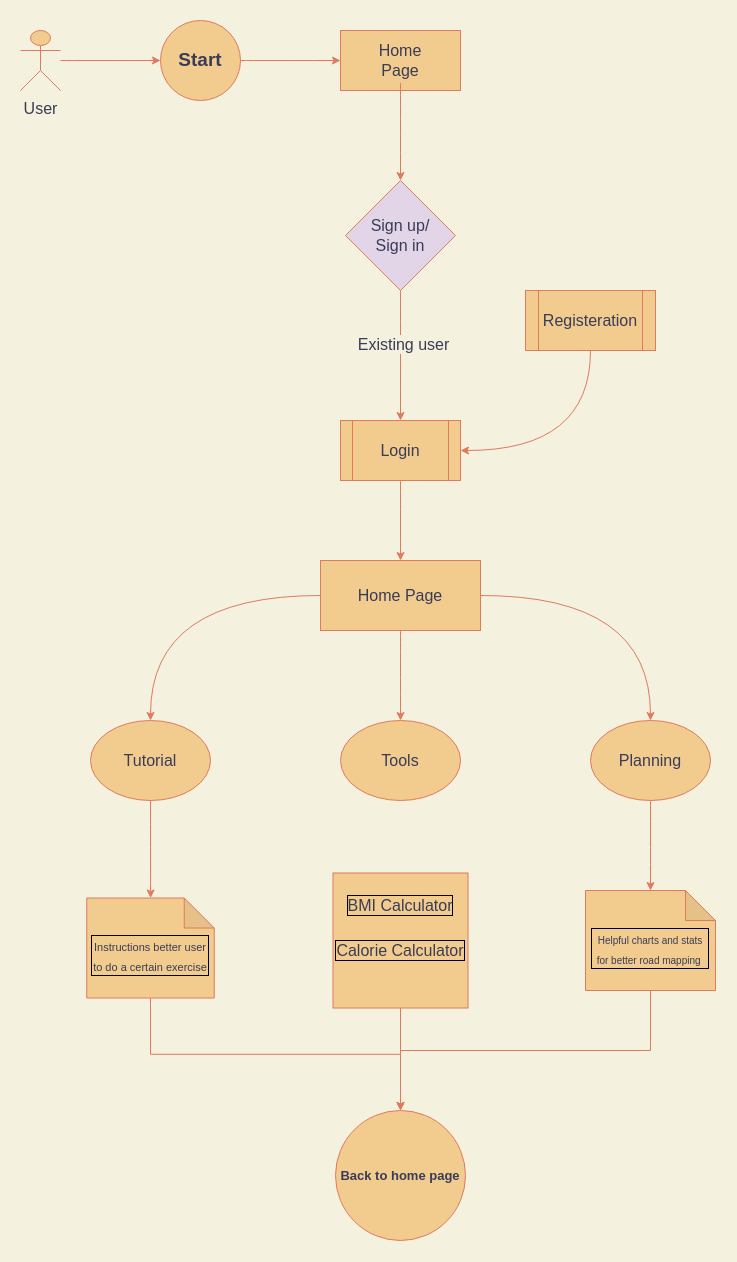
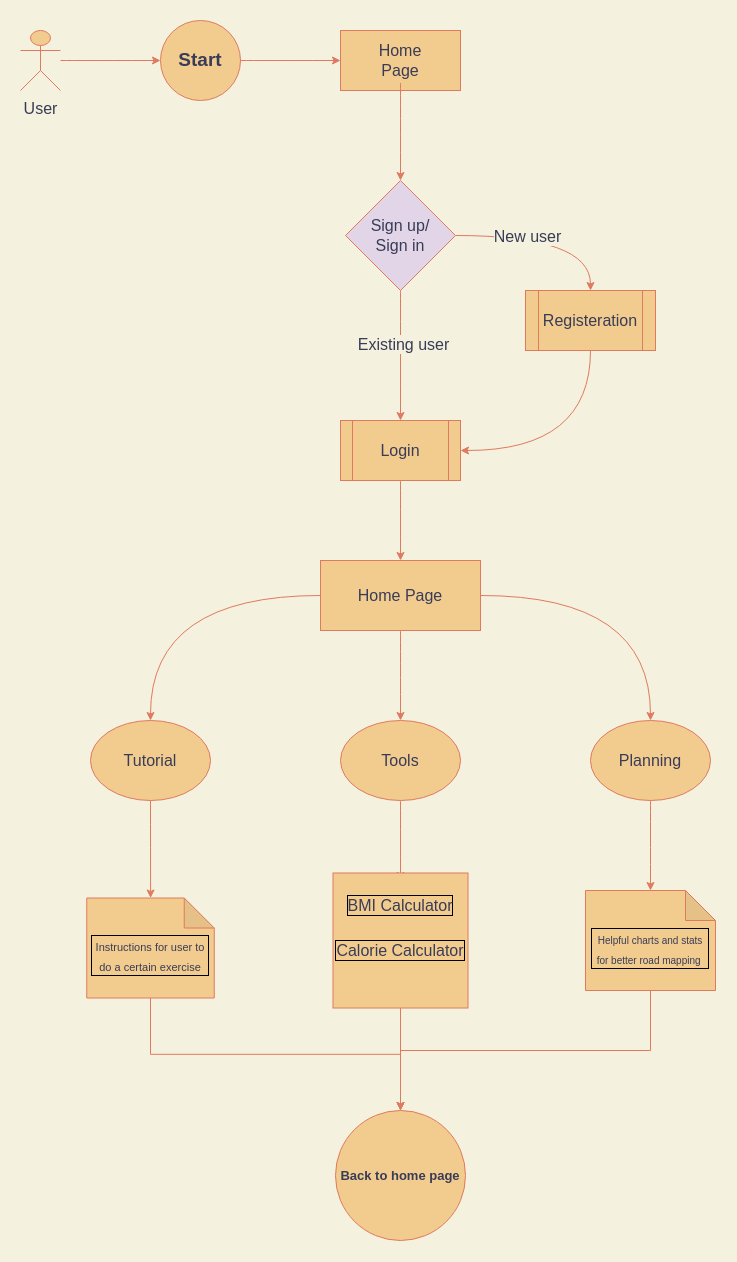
edge "Sign up/ Sign in" -> "Registeration": added, label "New user"
edge "Tools" -> "BMI Calculator": added
node "Instructions better user to do a certain exercise": label "Instructions better user to do a certain exercise" -> "Instructions for user to do a certain exercise"
